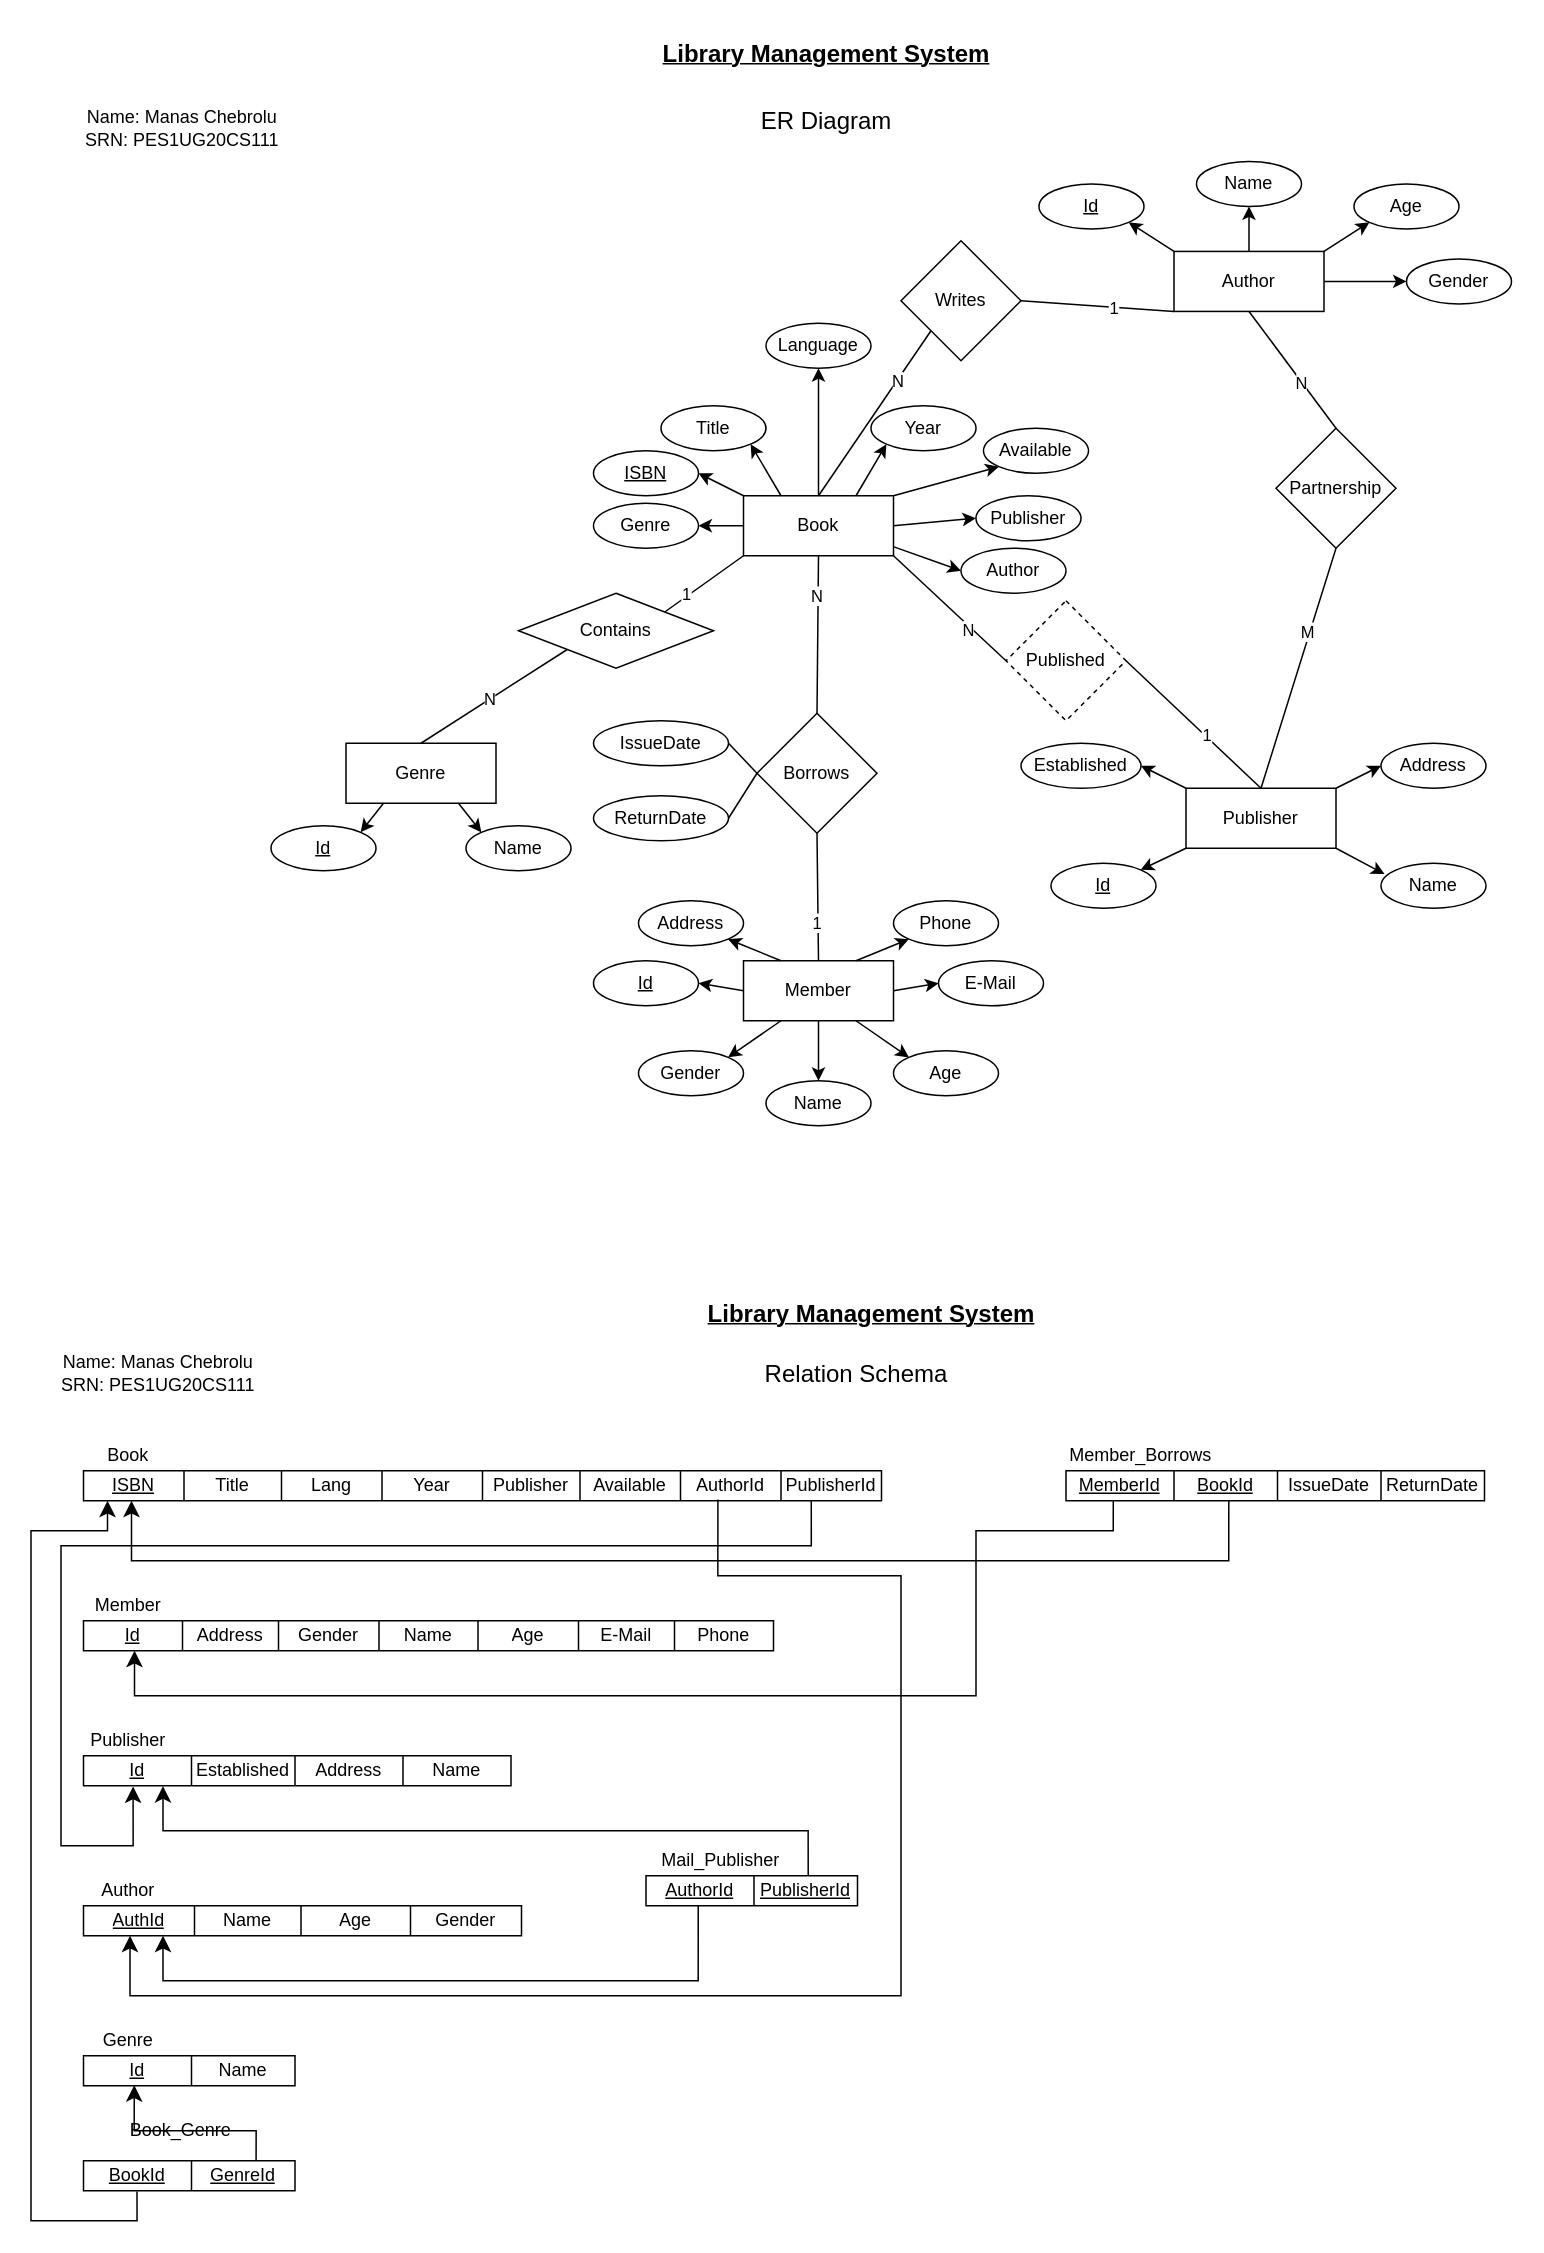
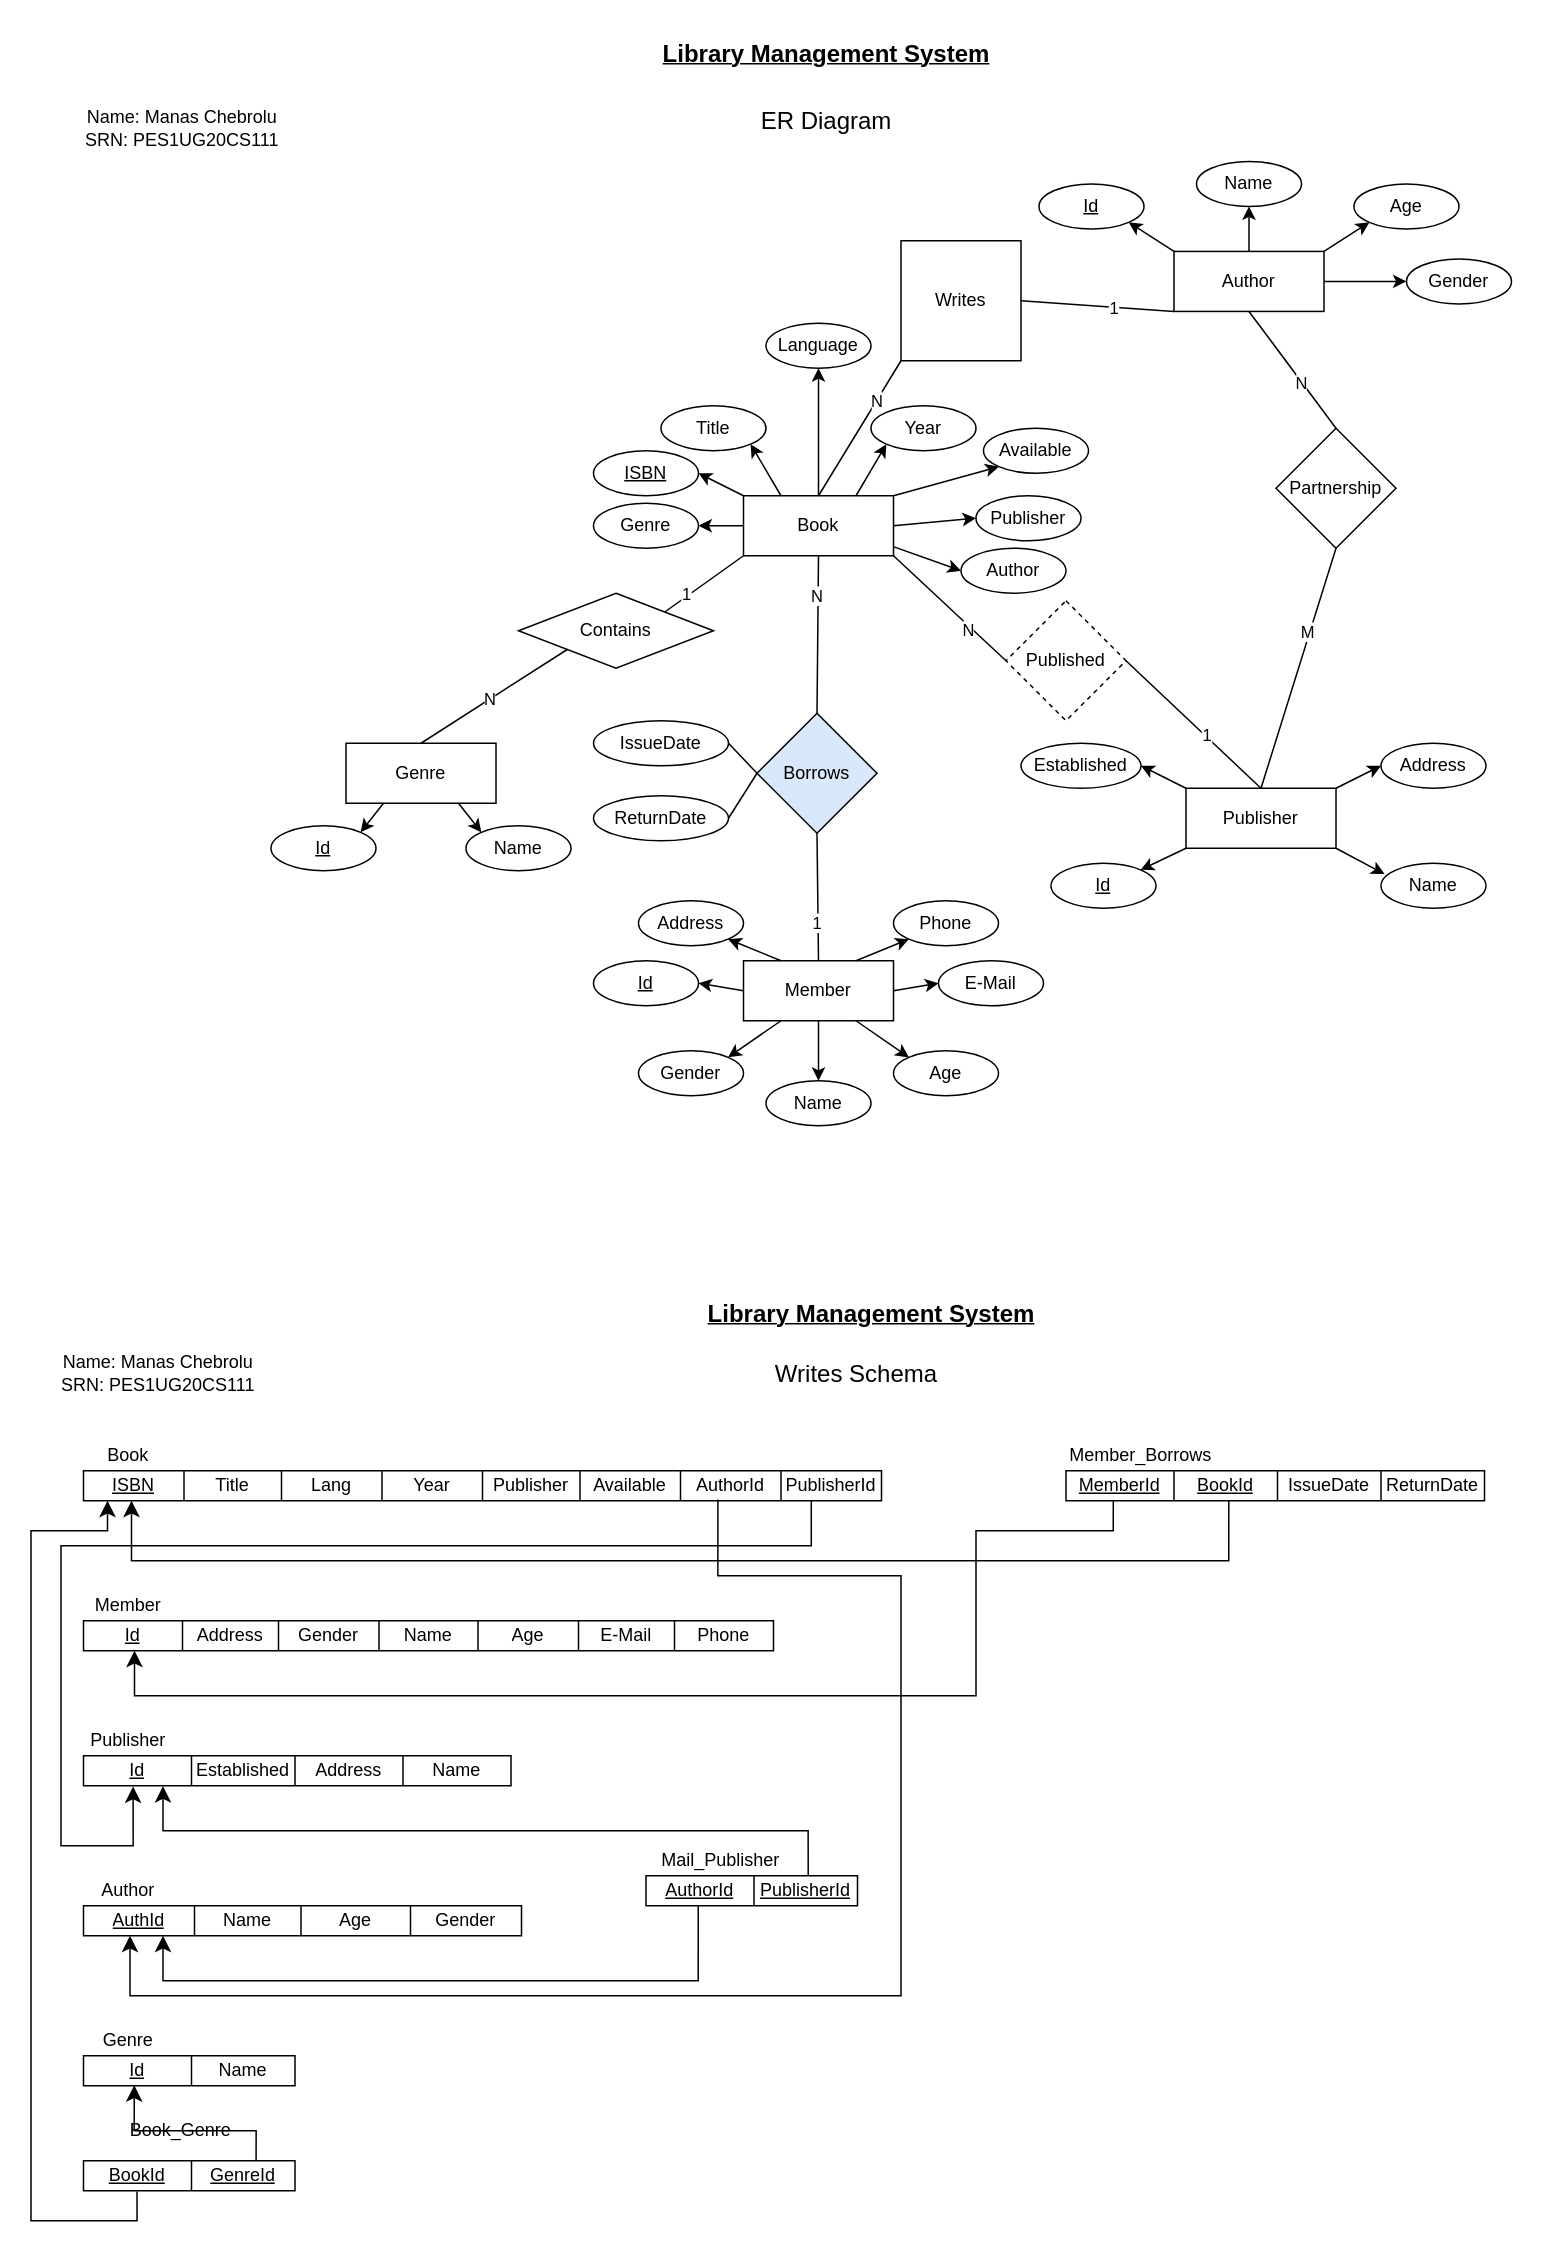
node "Writes": shape diamond -> rectangle
node "Borrows": fillcolor #ffffff -> #dae8fc
node "Relation Schema": label "Relation Schema" -> "Writes Schema"
